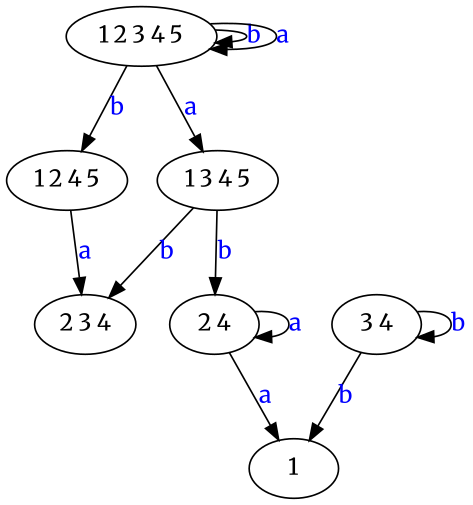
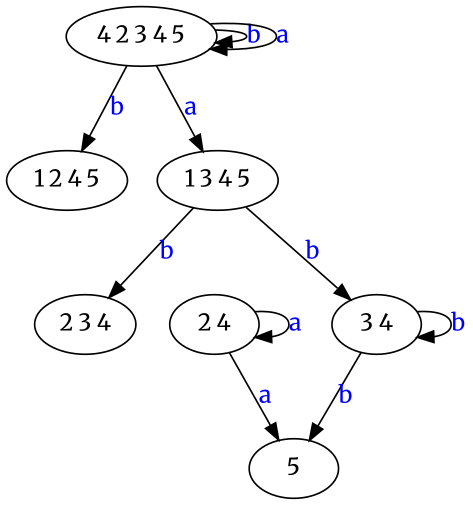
node "1 2 3 4 5": label "1 2 3 4 5" -> "4 2 3 4 5"
edge "1 2 4 5" -> "2 3 4": removed, label "a"
edge "1 3 4 5" -> "2 4": now "1 3 4 5" -> "3 4"
node "1": label "1" -> "5"
